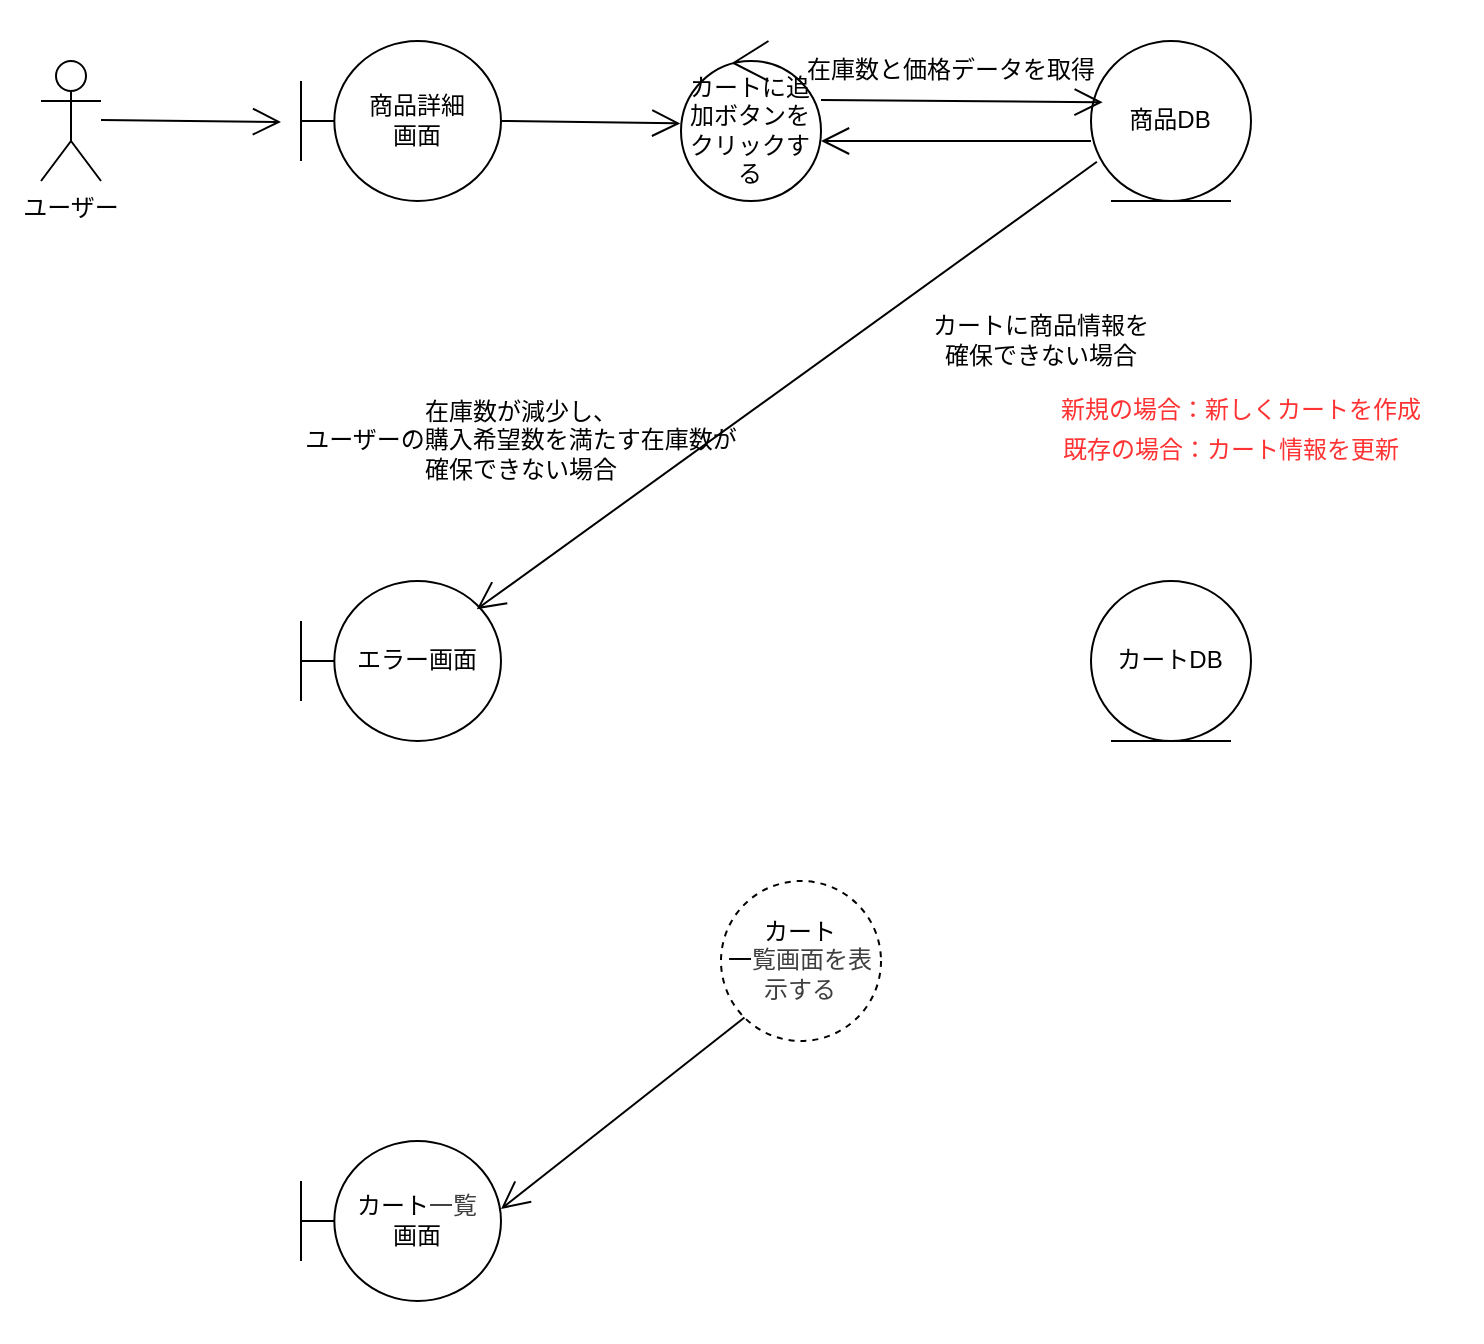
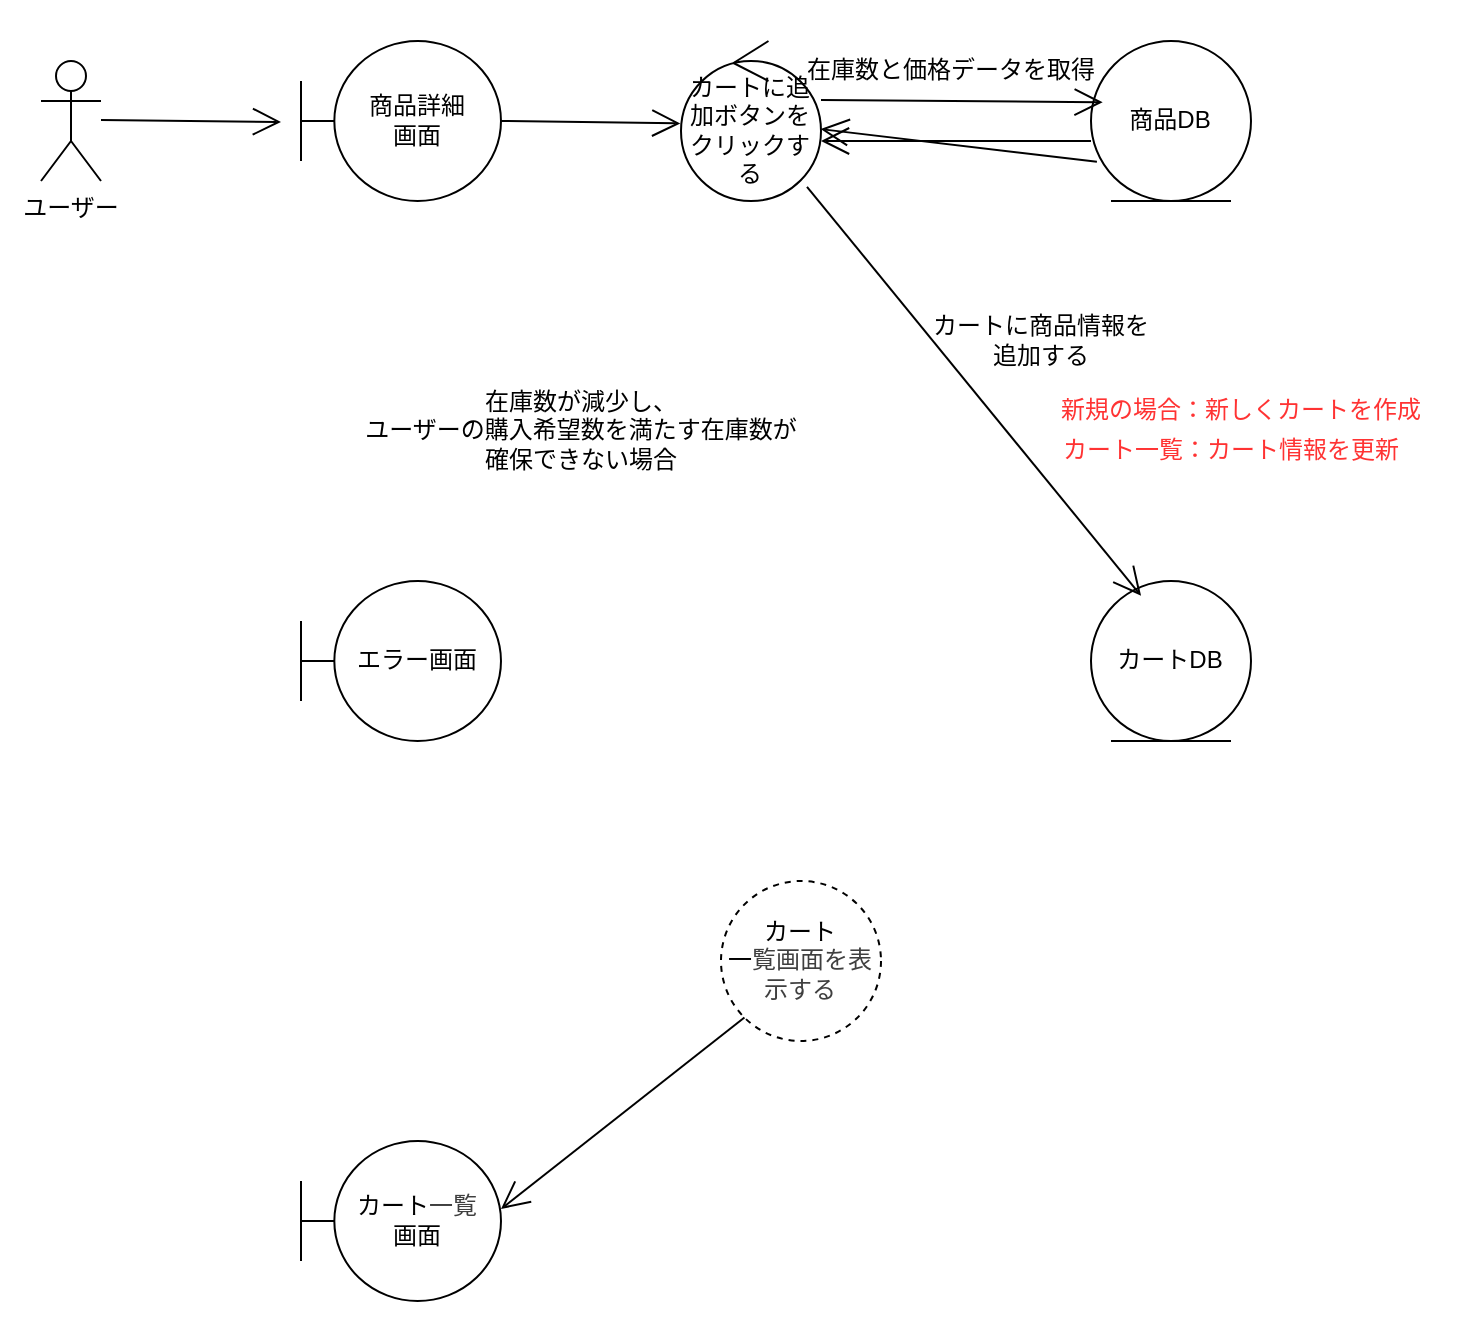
node "カートに商品情報を 確保できない場合": label "カートに商品情報を 確保できない場合" -> "カートに商品情報を 追加する"
edge "商品DB" -> "エラー画面": now "商品DB" -> "カートに追加ボタンをクリックする"
edge "カートに追加ボタンをクリックする" -> "カートDB": added
node "在庫数が減少し、 ユーザーの購入希望数を満たす在庫数が 確保できない場合": moved (521, 441) -> (581, 431)
node "既存の場合：カート情報を更新": label "既存の場合：カート情報を更新" -> "カート一覧：カート情報を更新"
